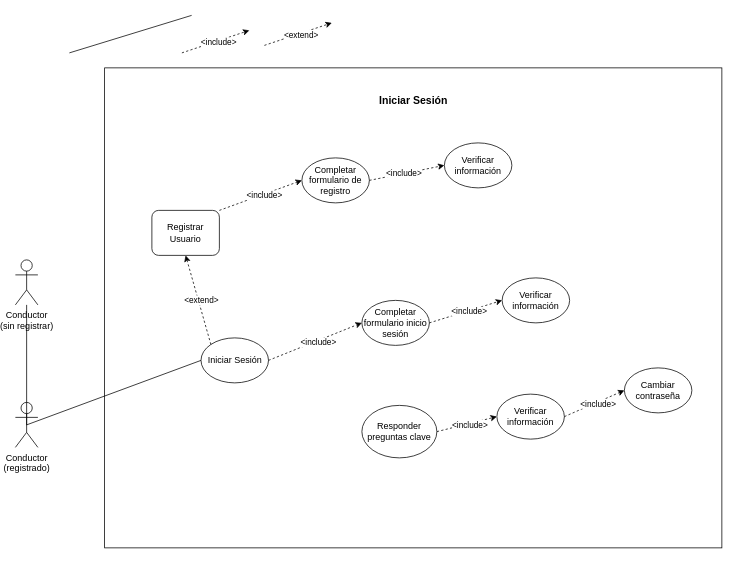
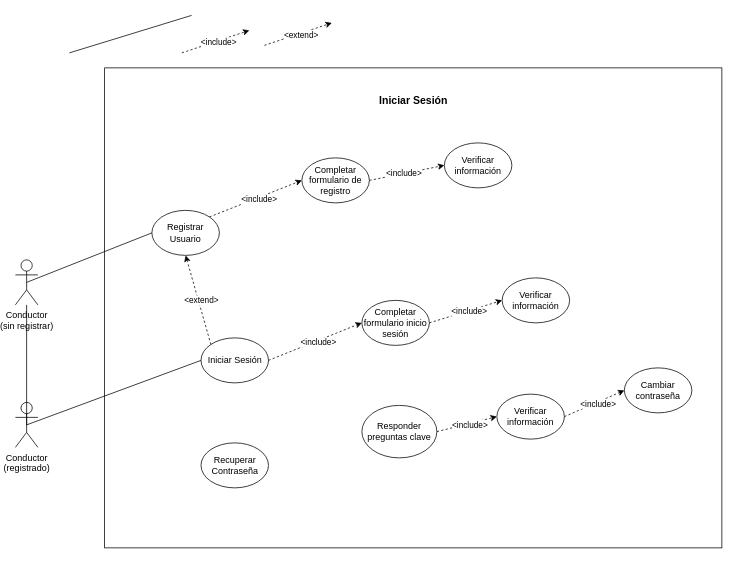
node "Registrar Usuario": shape rounded rectangle -> ellipse
edge "Registrar Usuario" -- "Conductor (sin registrar)": added
node "Recuperar Contraseña": added
